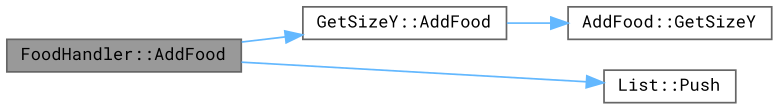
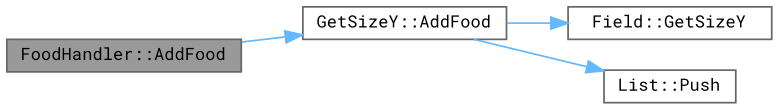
node "AddFood::GetSizeY": label "AddFood::GetSizeY" -> "Field::GetSizeY"
edge "FoodHandler::AddFood" -> "List::Push": now "GetSizeY::AddFood" -> "List::Push"
